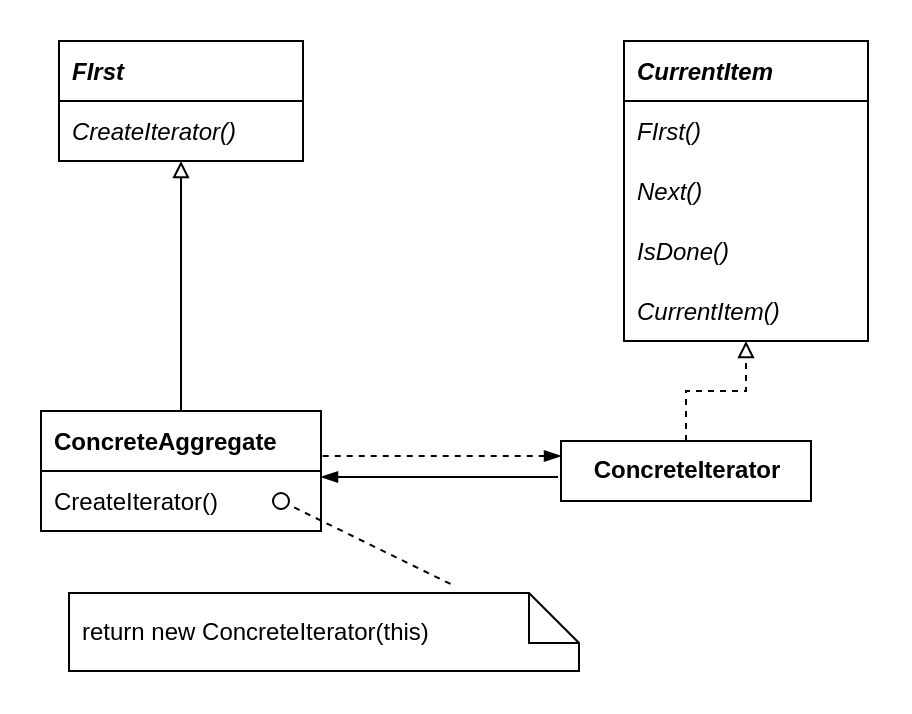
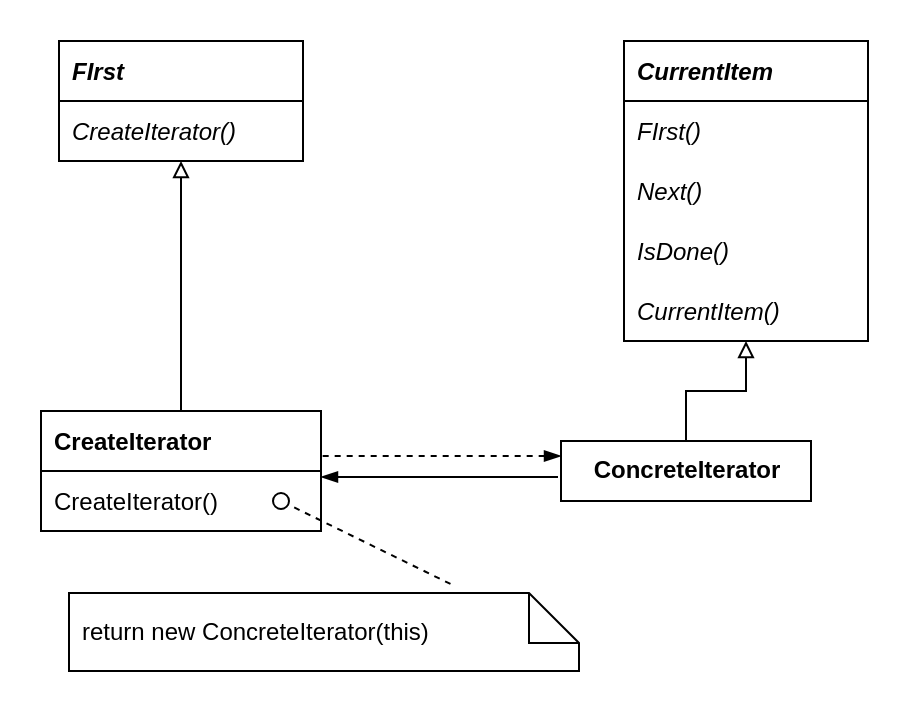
edge "ConcreteIterator" -> "CurrentItem": style dashed -> solid
node "ConcreteAggregate": label "ConcreteAggregate" -> "CreateIterator"
